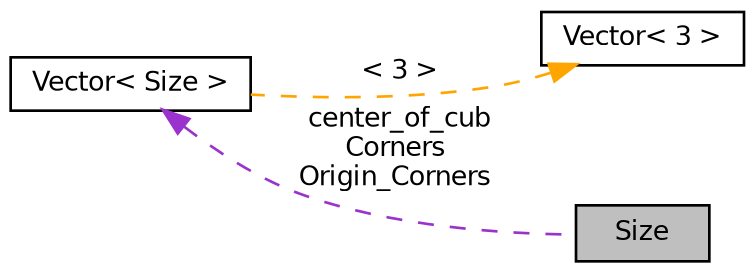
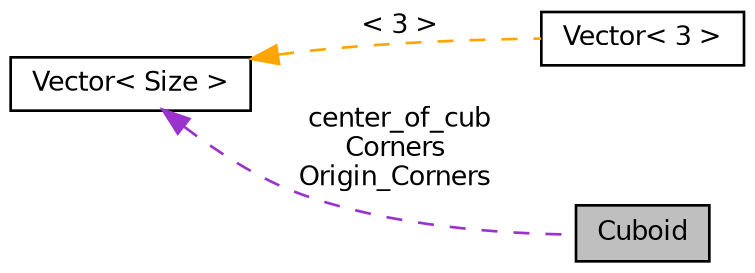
edge "Vector< Size >" -> "Vector< 3 >": reversed
node "Size": label "Size" -> "Cuboid"
